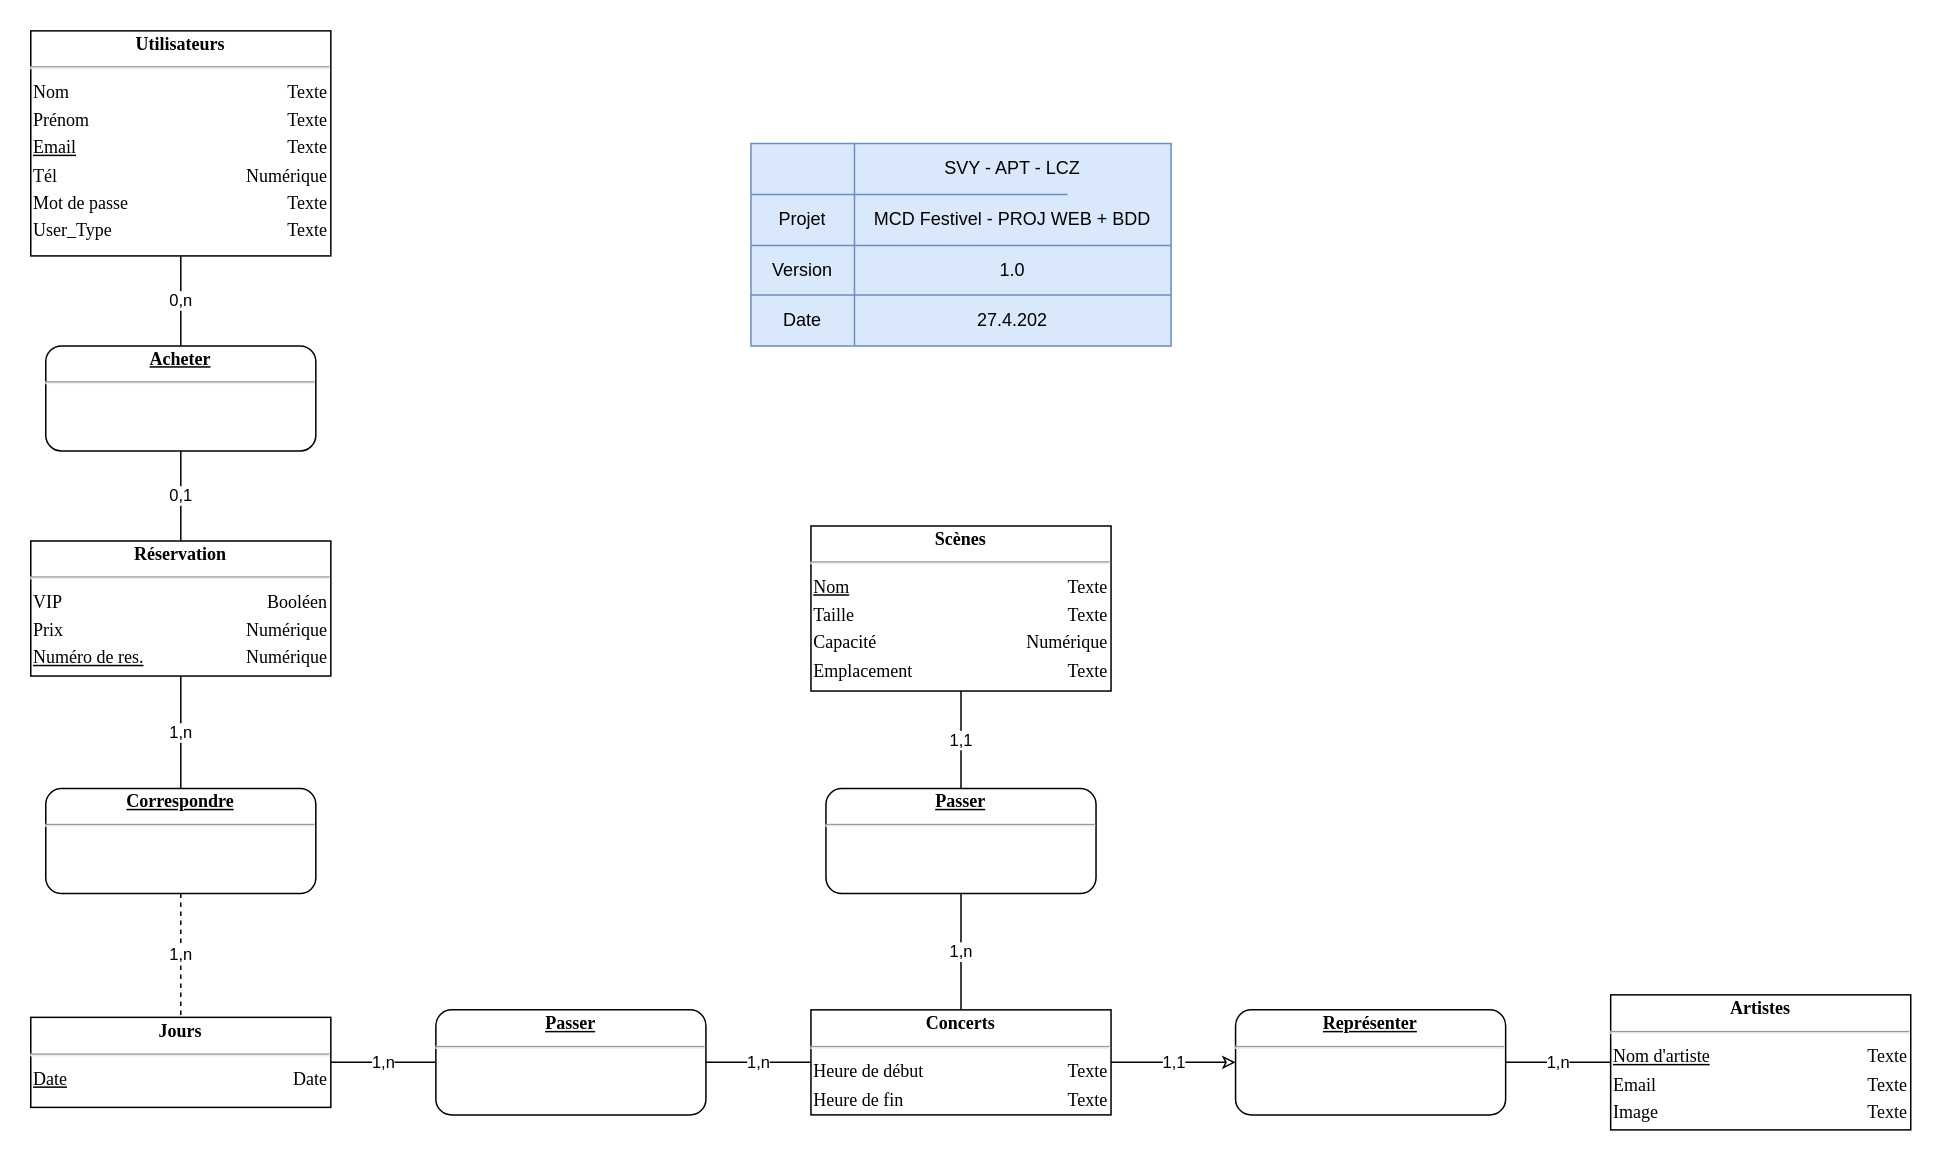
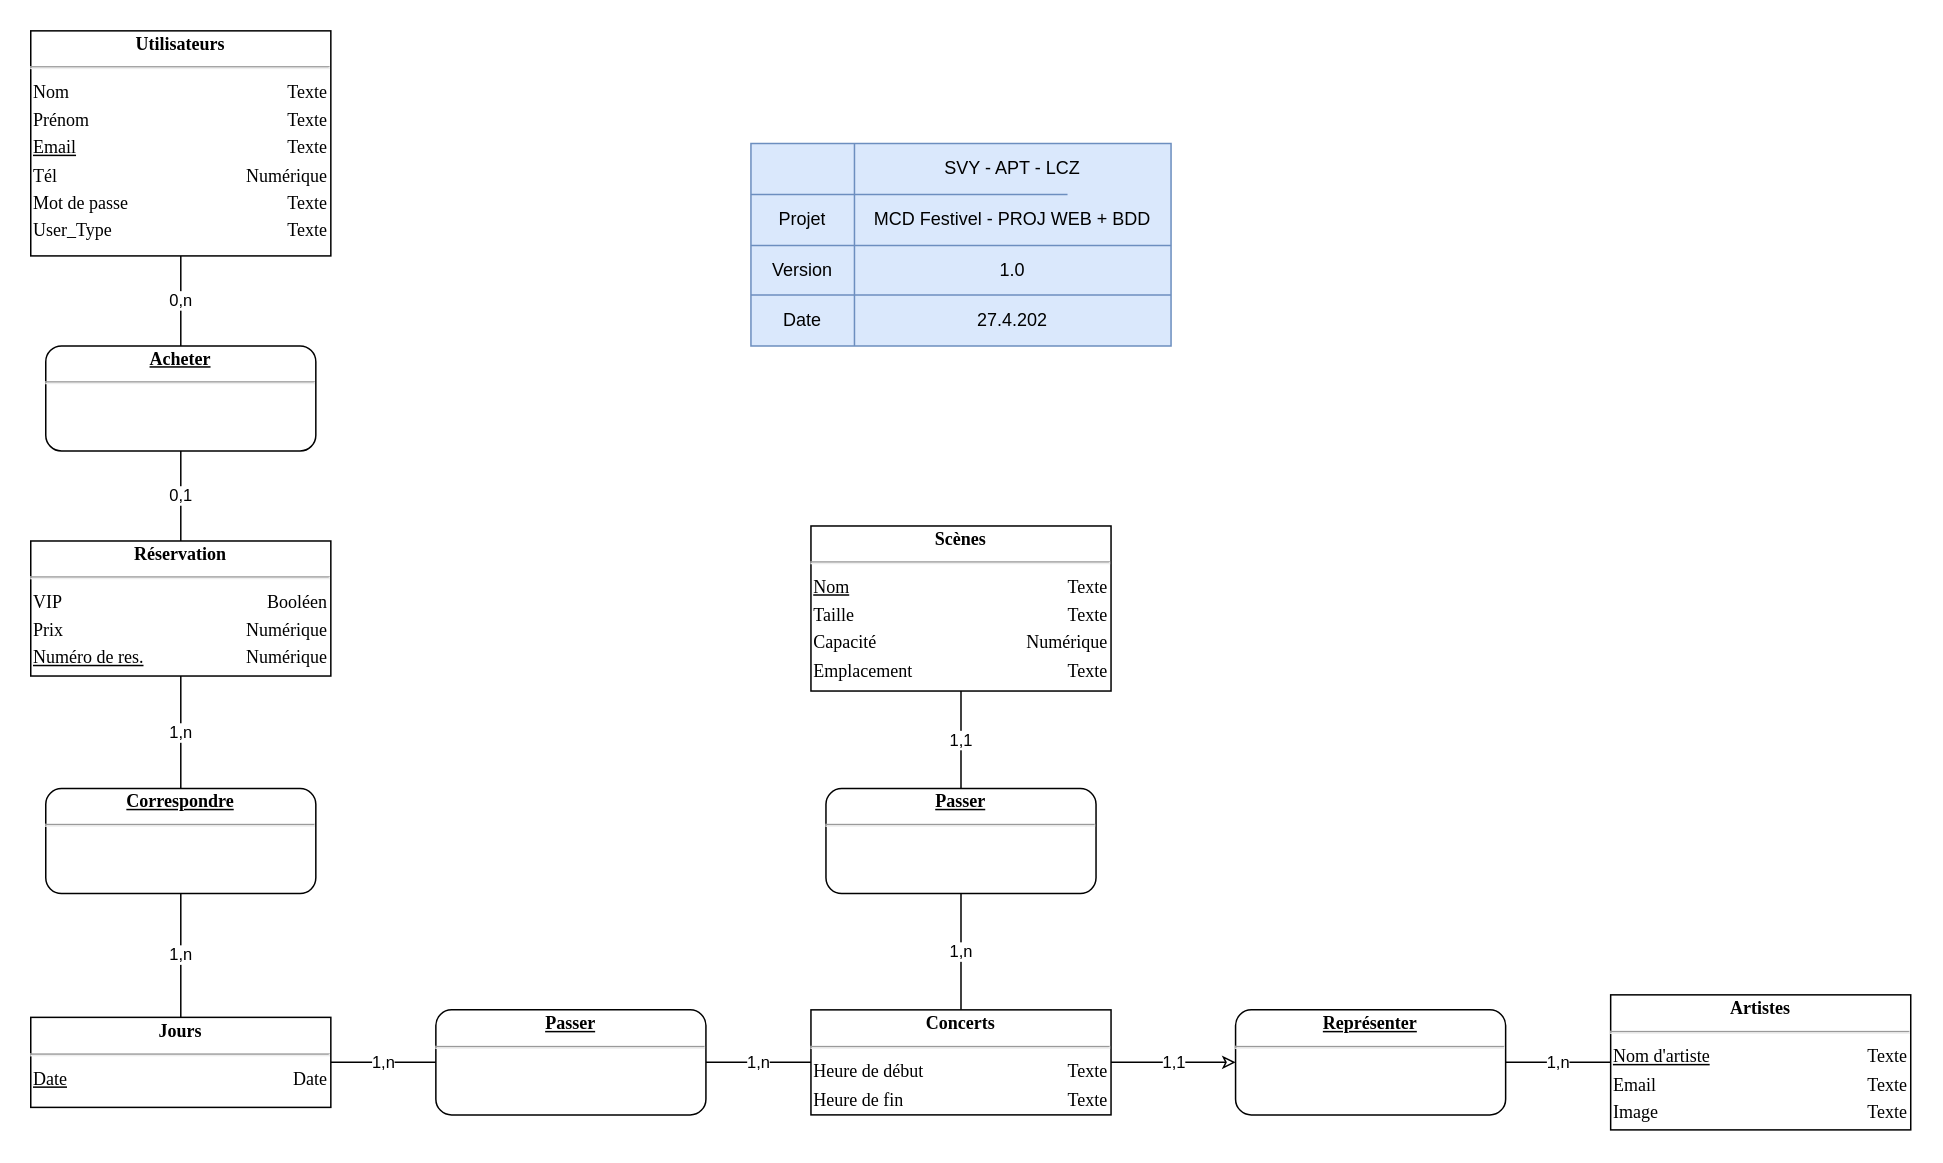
edge "Correspondre" -- "Jours Date Date": style dashed -> solid
